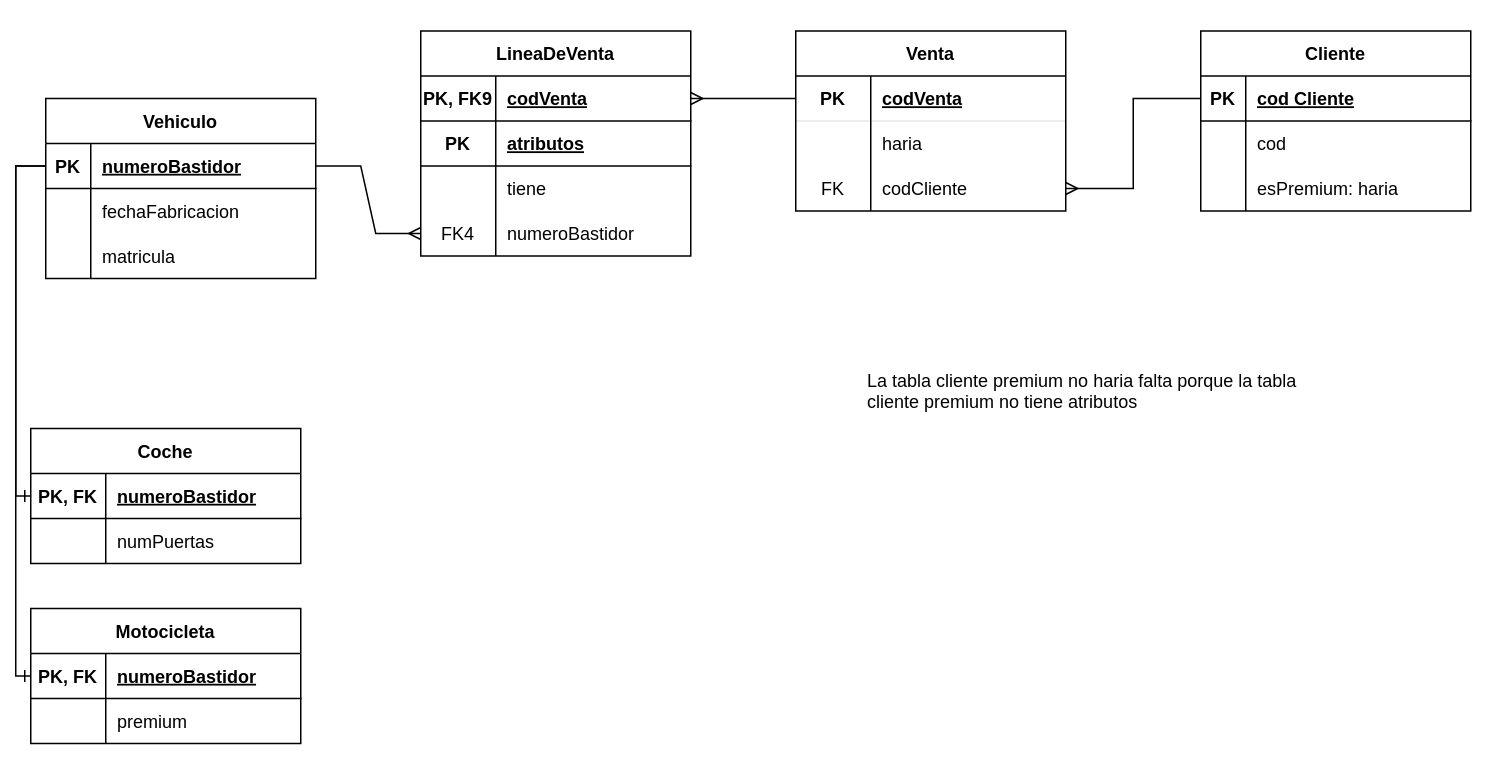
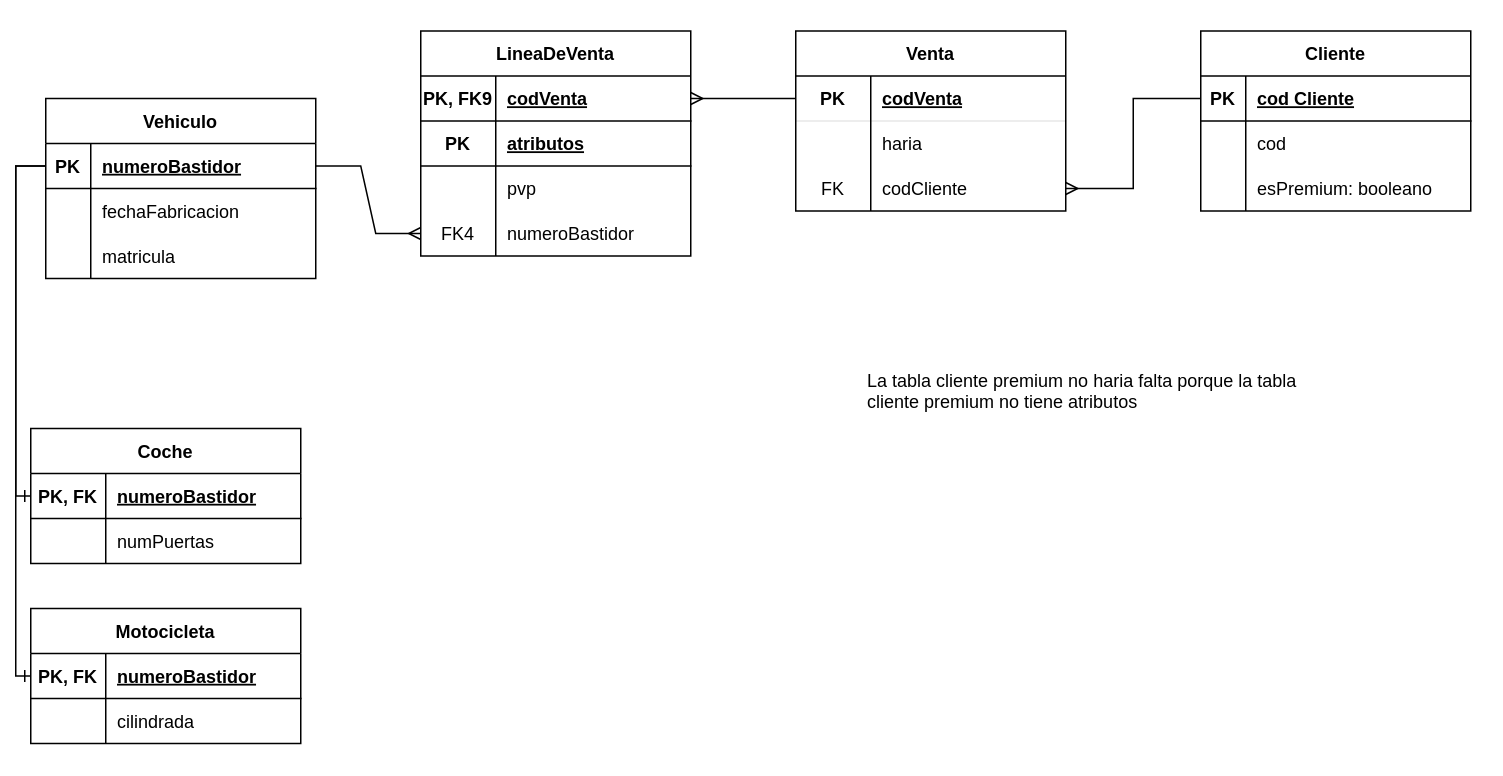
node "tiene": label "tiene" -> "pvp"
node "esPremium: haria": label "esPremium: haria" -> "esPremium: booleano"
node "premium": label "premium" -> "cilindrada"
